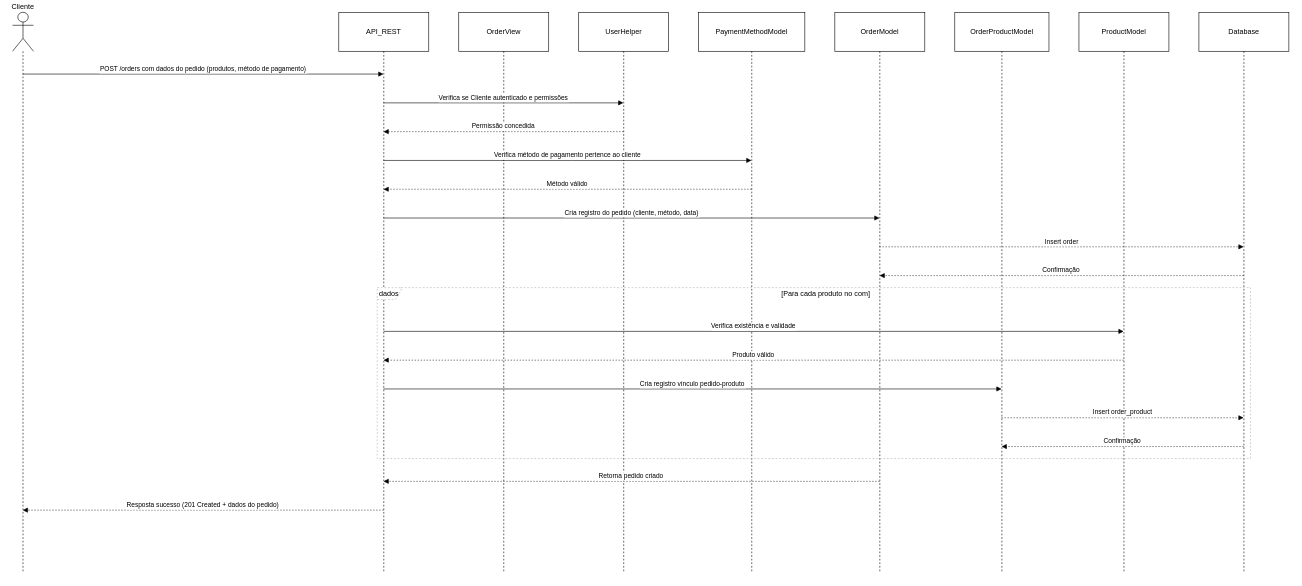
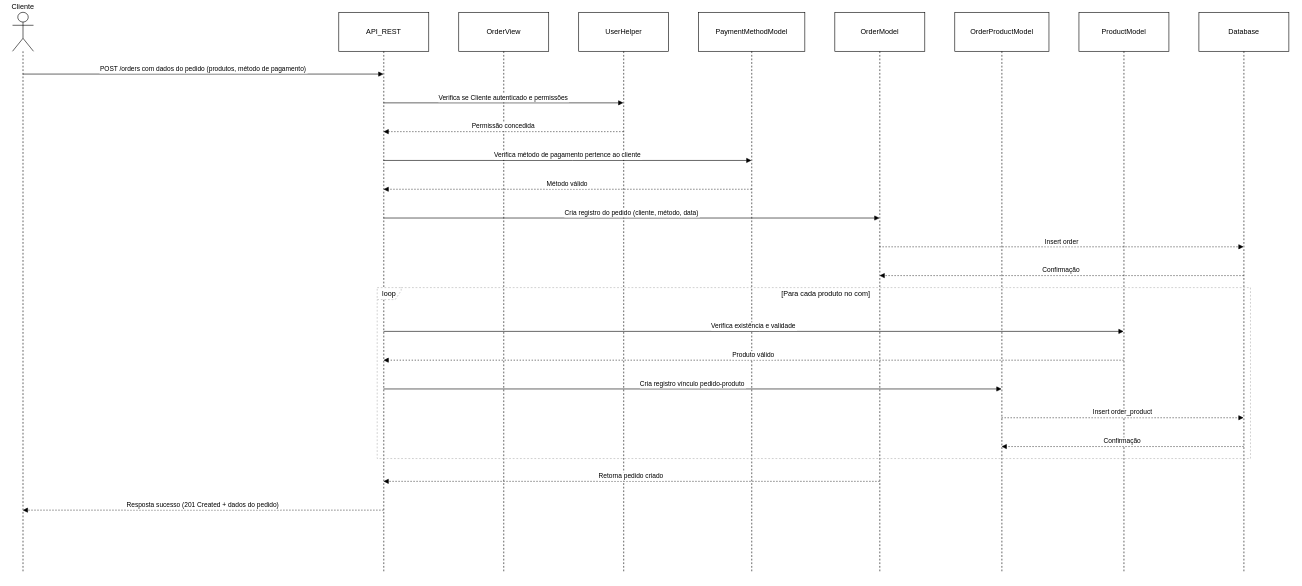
node "dados": label "dados" -> "loop"
